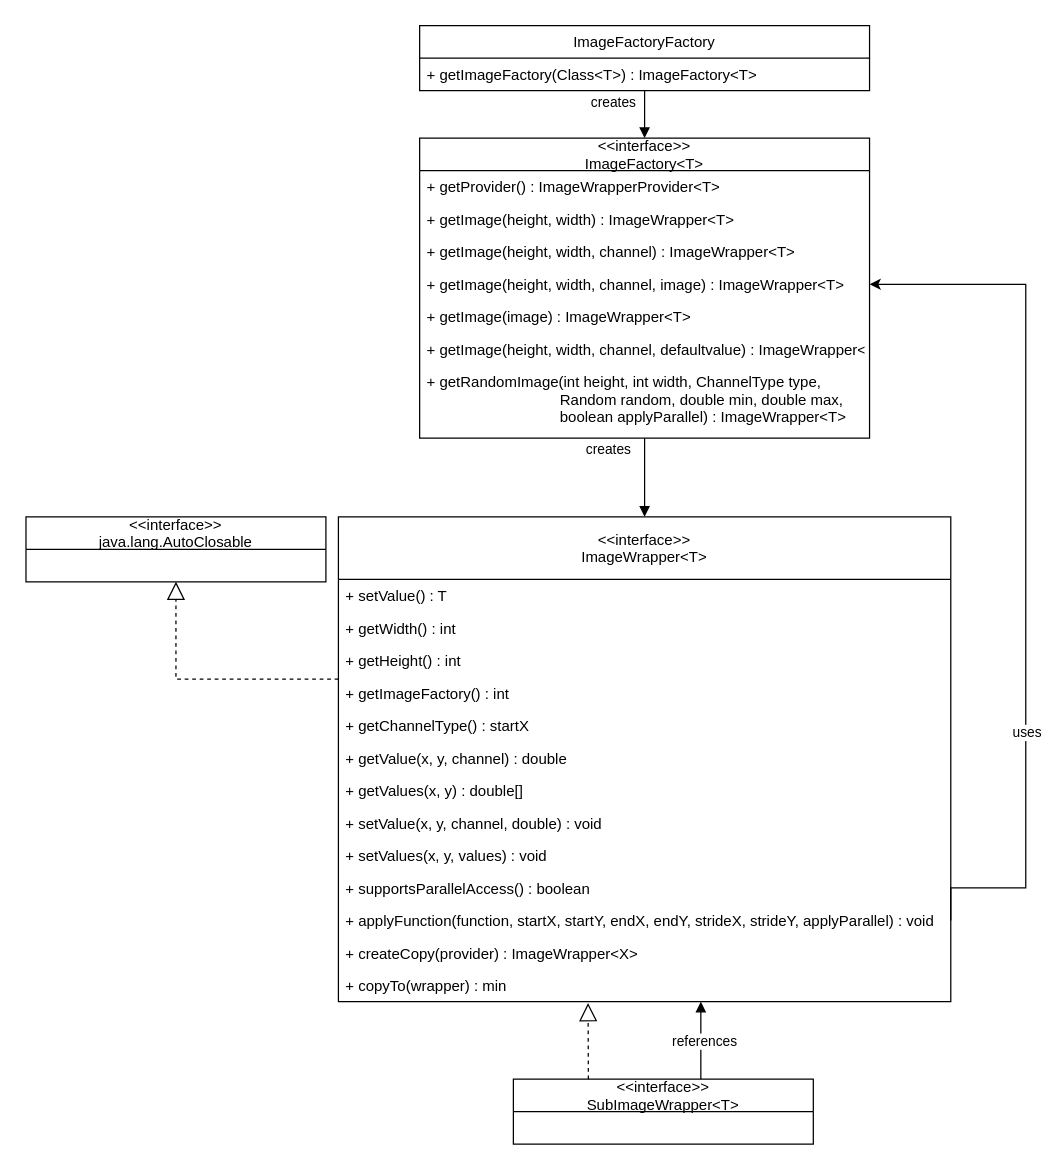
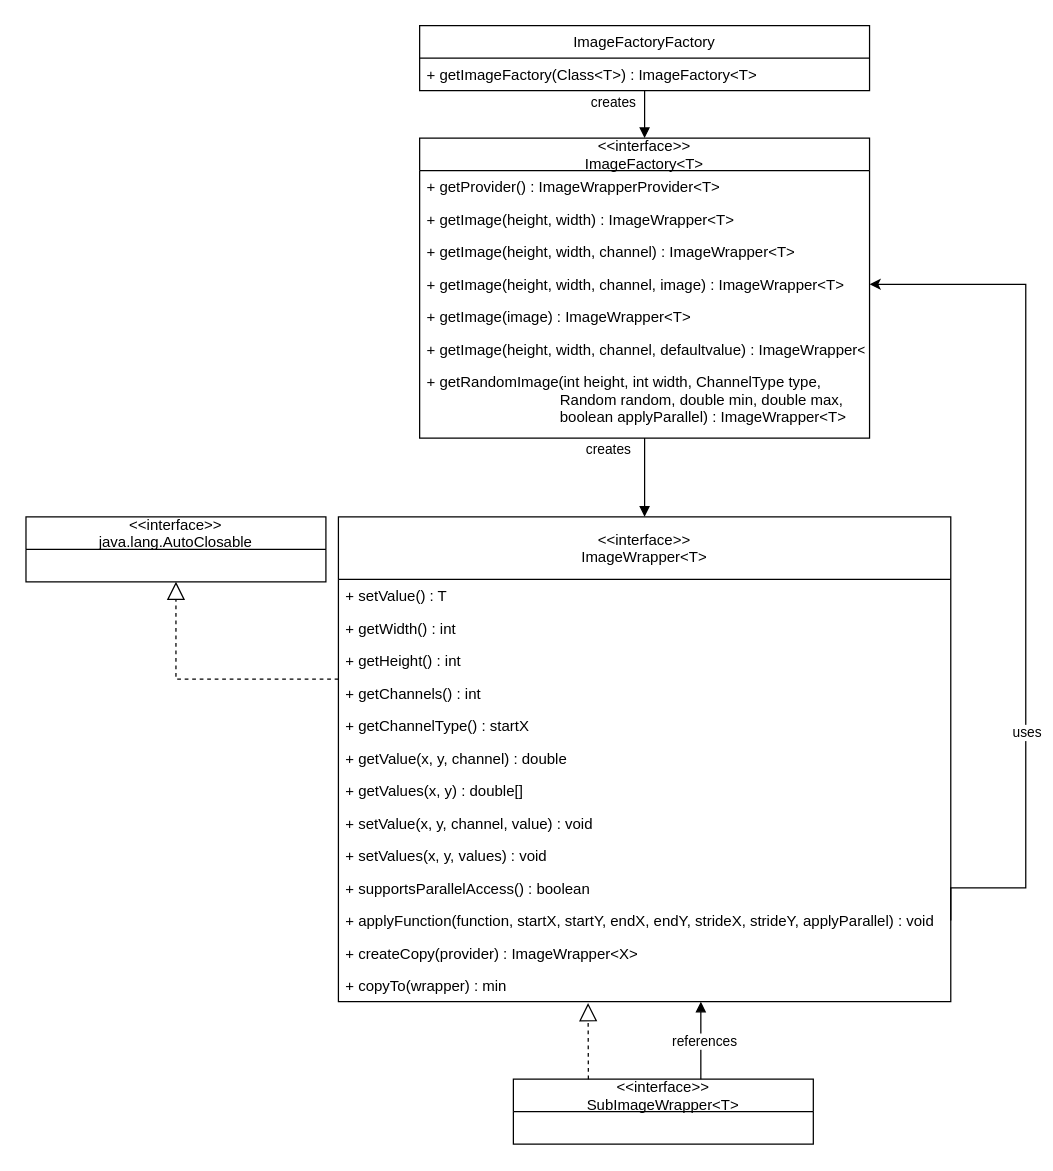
node "+ getImageFactory() : int": label "+ getImageFactory() : int" -> "+ getChannels() : int"
node "+ setValue(x, y, channel, double) : void": label "+ setValue(x, y, channel, double) : void" -> "+ setValue(x, y, channel, value) : void"
